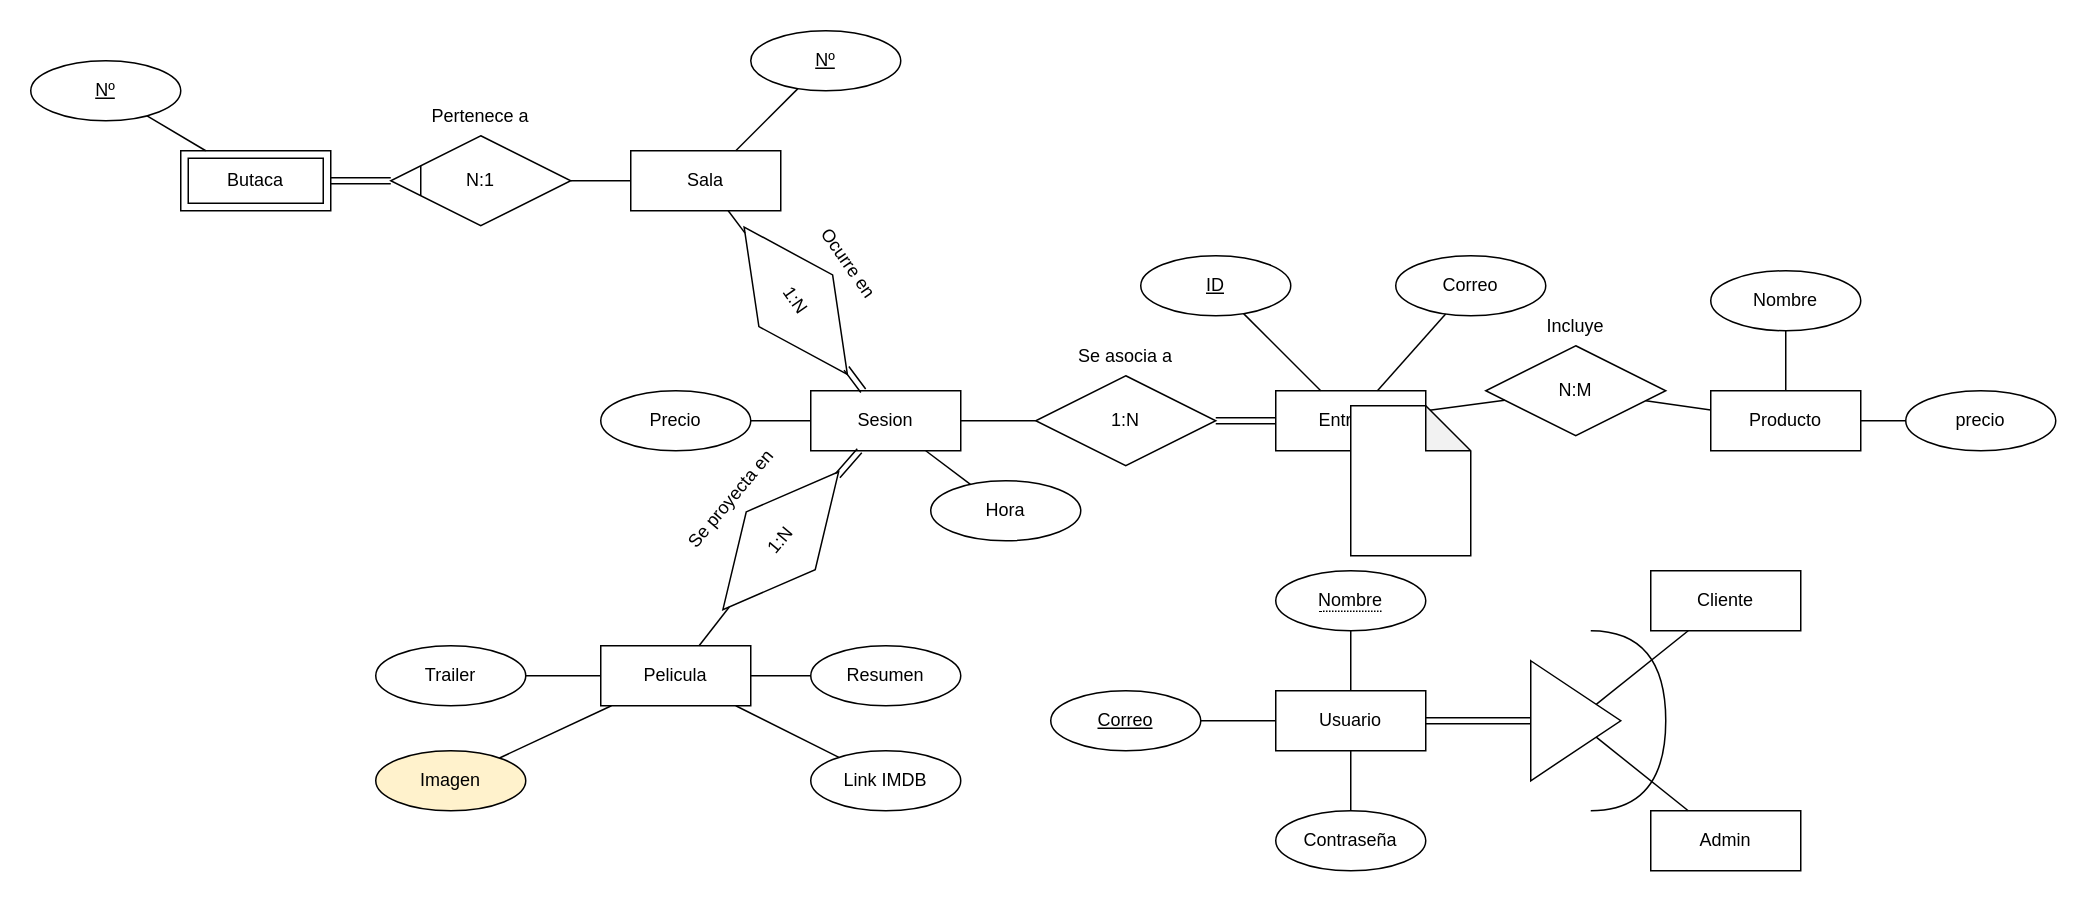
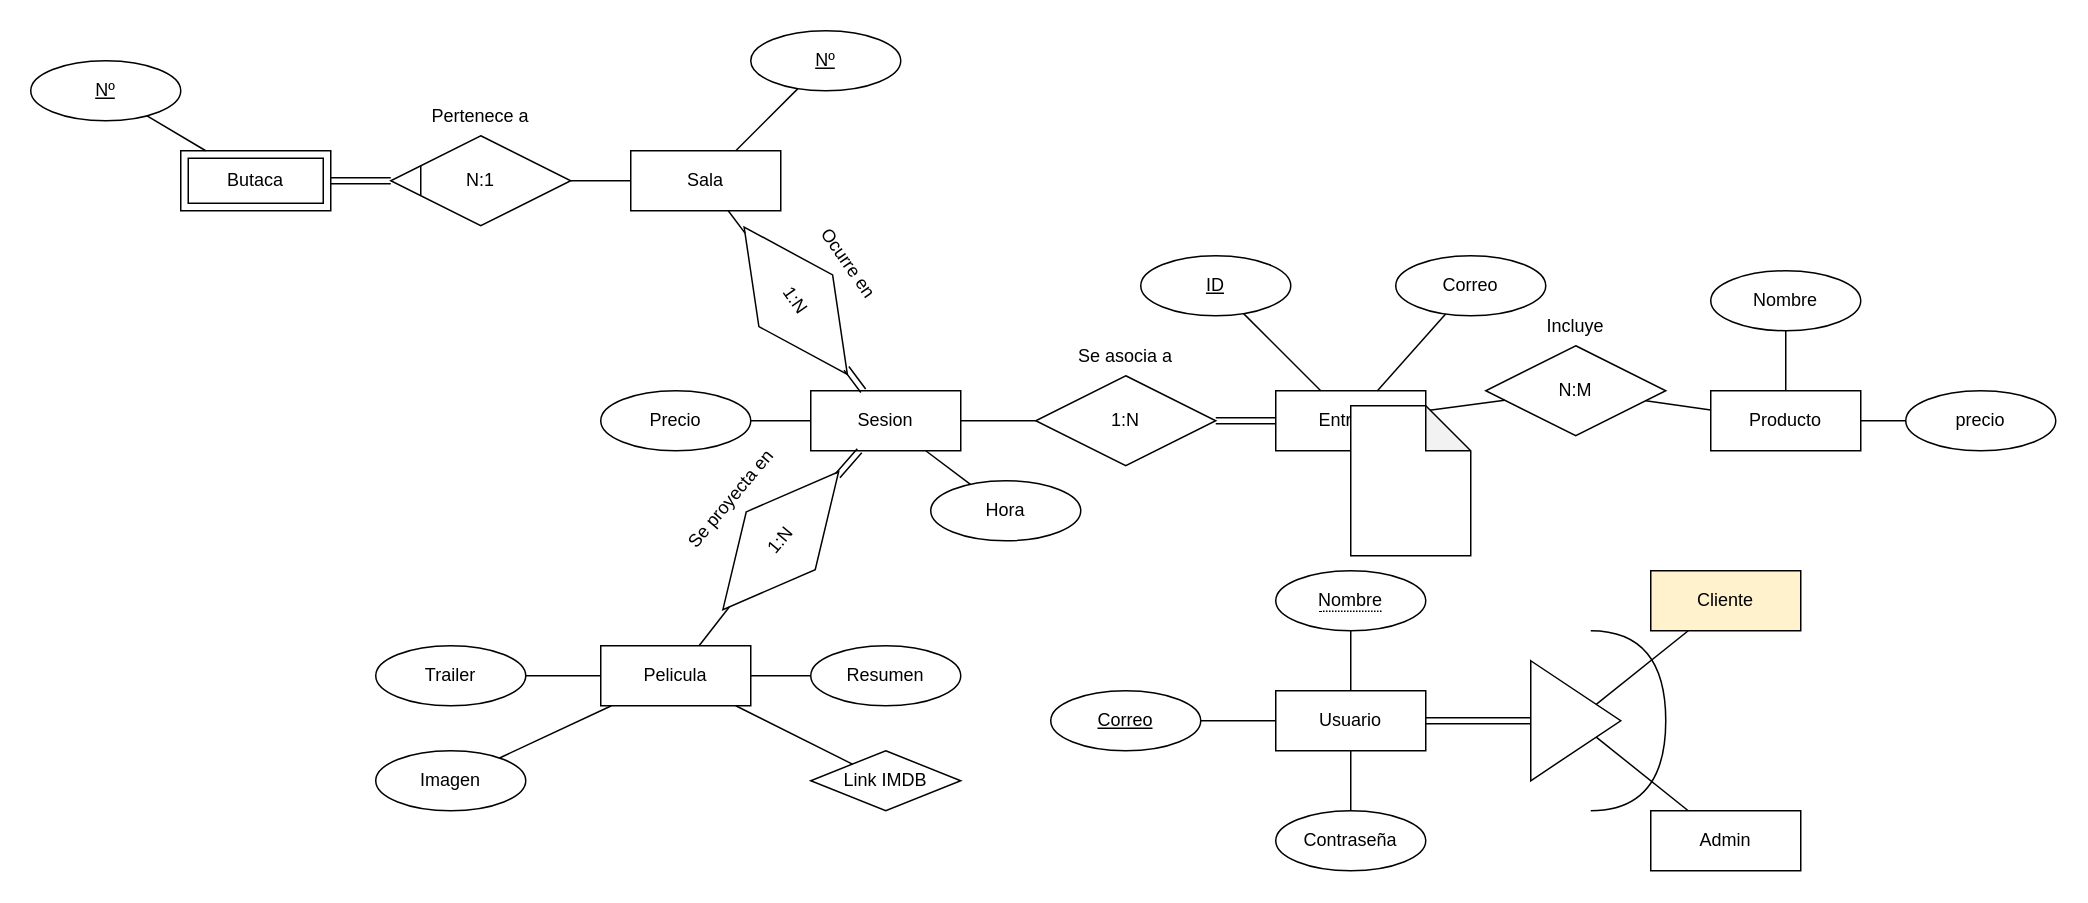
node "Cliente": fillcolor #ffffff -> #fff2cc
node "Imagen": fillcolor #fff2cc -> #ffffff
node "Link IMDB": shape ellipse -> diamond
